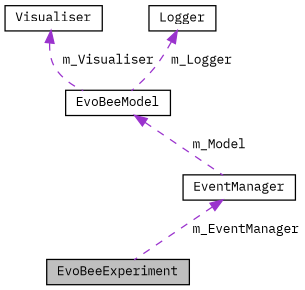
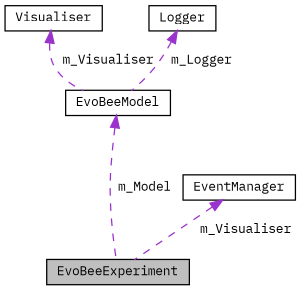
edge "EventManager" -> "EvoBeeModel": now "EvoBeeExperiment" -> "EvoBeeModel"
edge "EvoBeeExperiment" -> "EventManager": label " m_EventManager" -> " m_Visualiser"
